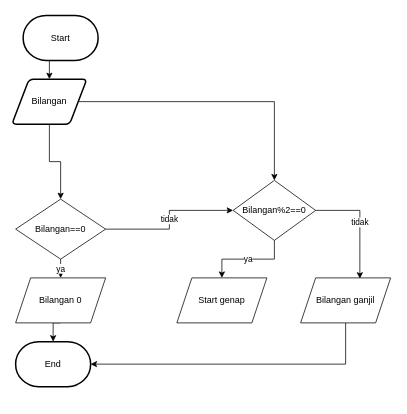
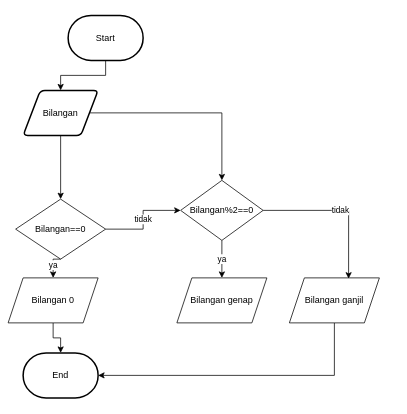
node "Start": moved (60, 38) -> (105, 38)
node "Bilangan": moved (49, 102) -> (60, 113)
node "Bilangan%2==0": moved (274, 210) -> (222, 210)
node "Bilangan 0": moved (60, 300) -> (53, 300)
node "Start genap": label "Start genap" -> "Bilangan genap"
node "Bilangan ganjil": moved (345, 300) -> (334, 300)
node "End": moved (53, 364) -> (60, 375)
